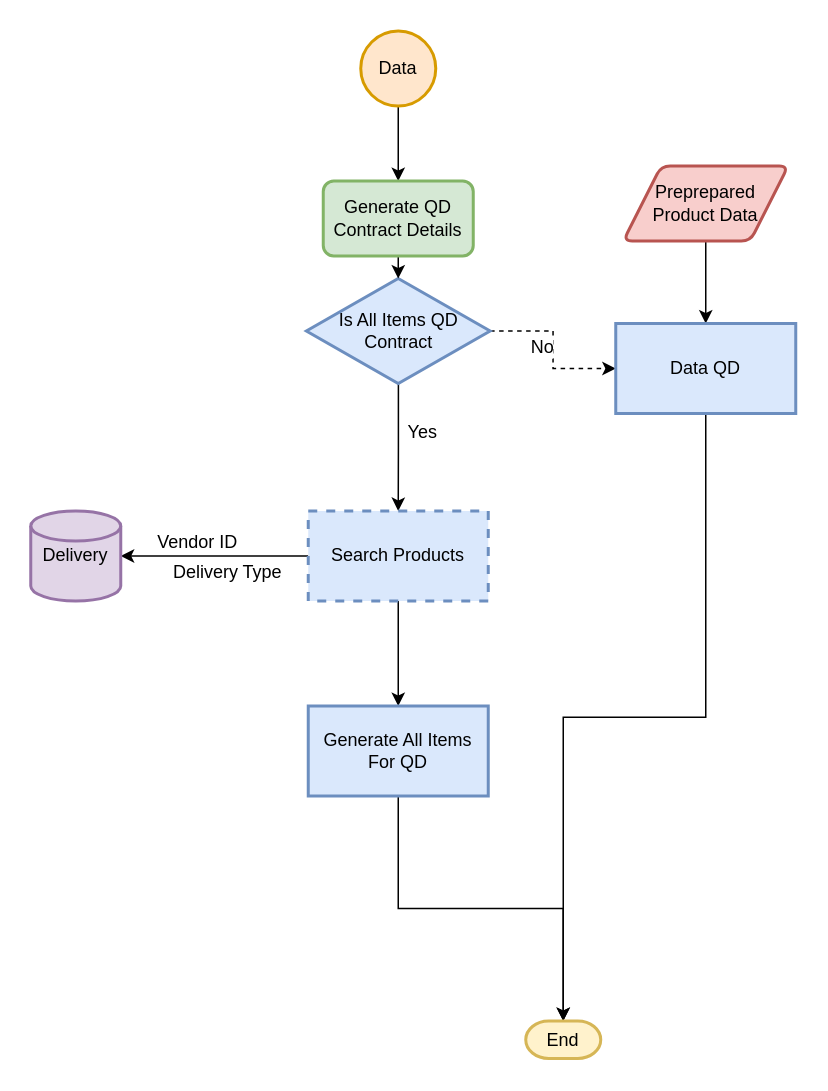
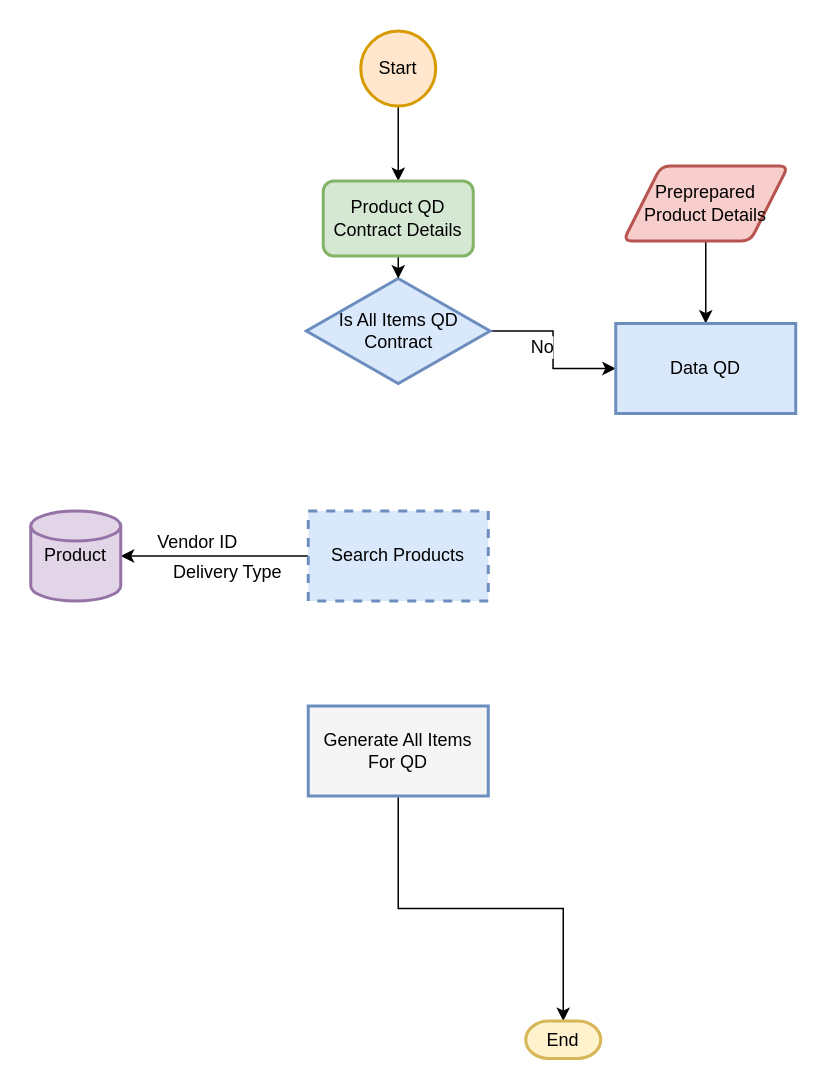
node "Data": label "Data" -> "Start"
node "Preprepared Product Data": label "Preprepared Product Data" -> "Preprepared Product Details"
node "Generate QD Contract Details": label "Generate QD Contract Details" -> "Product QD Contract Details"
edge "Is All Items QD Contract" -> "Data QD": style dashed -> solid
edge "Is All Items QD Contract" -> "Search Products": removed, label "Yes"
node "Delivery": label "Delivery" -> "Product"
edge "Search Products" -> "Generate All Items For QD": removed
edge "Data QD" -> "End": removed
node "Generate All Items For QD": fillcolor #dae8fc -> #f5f5f5
